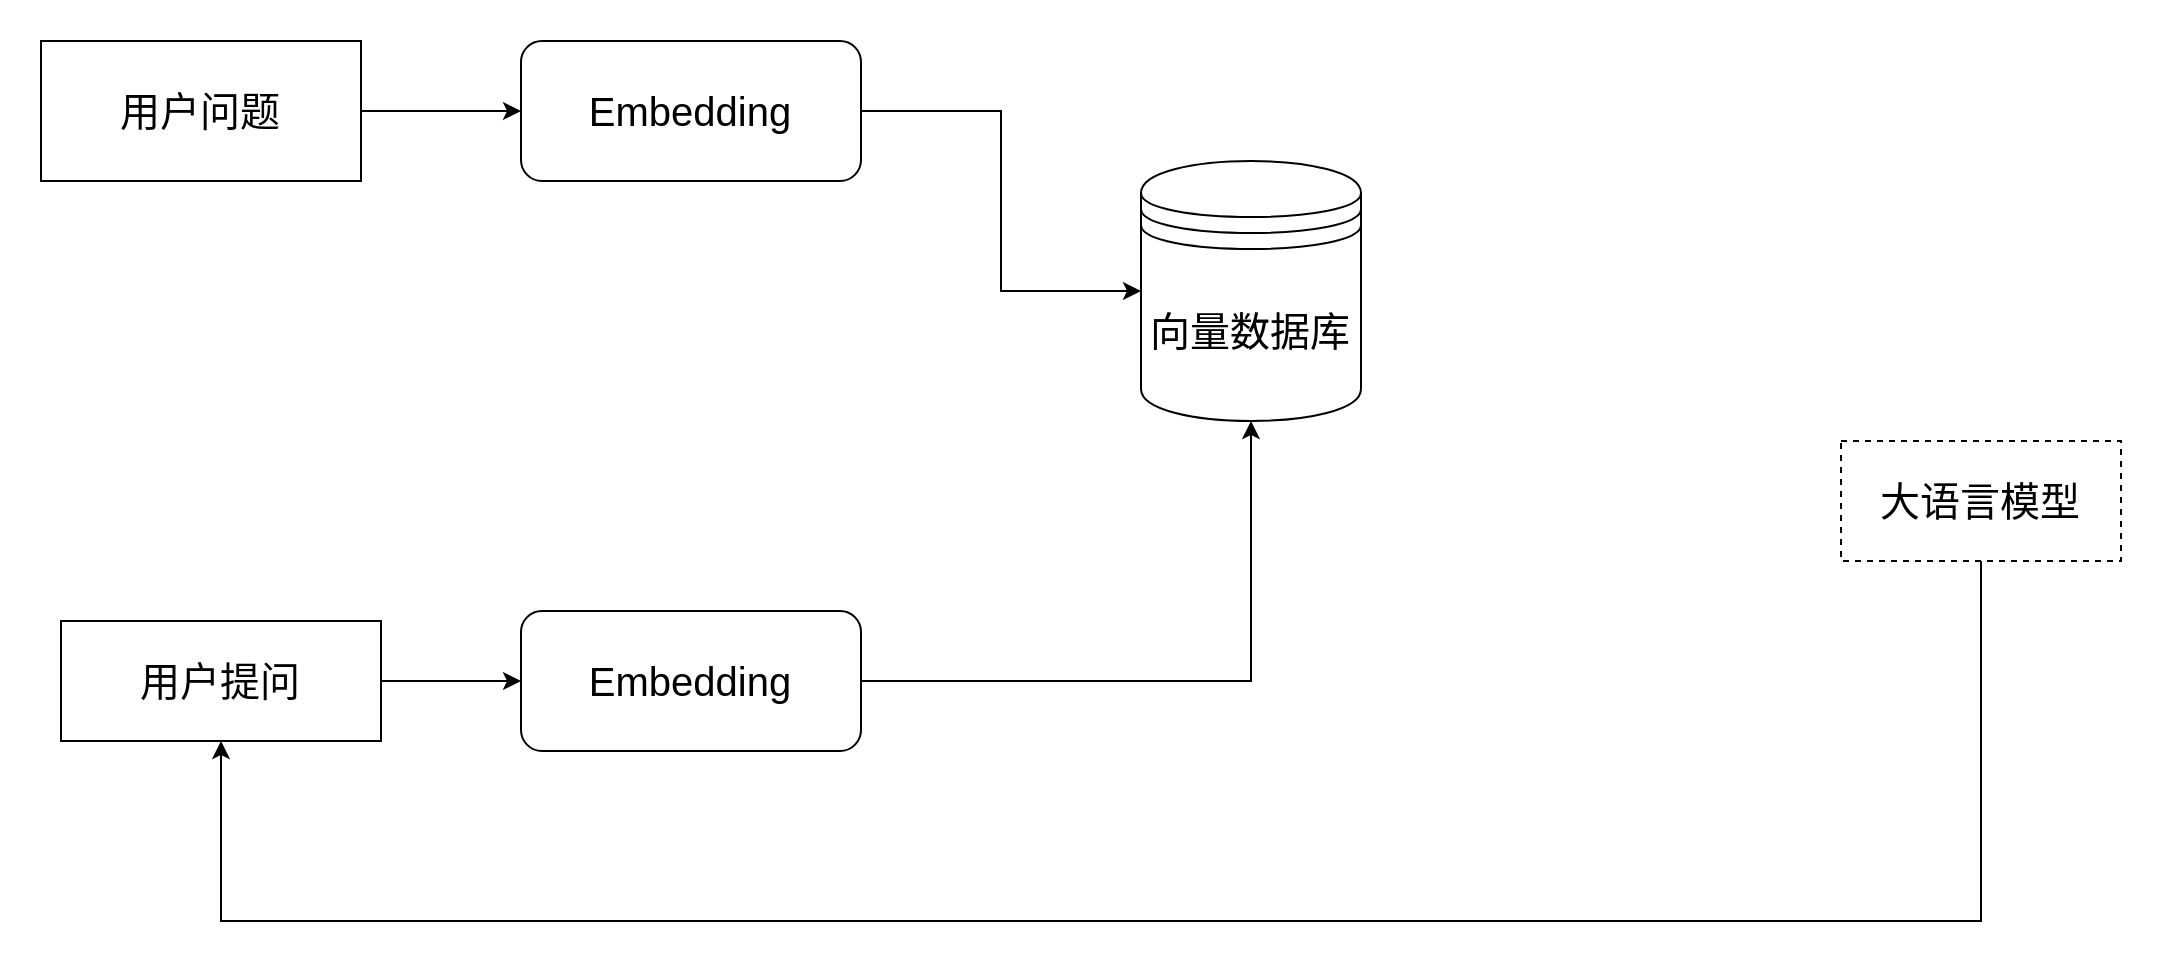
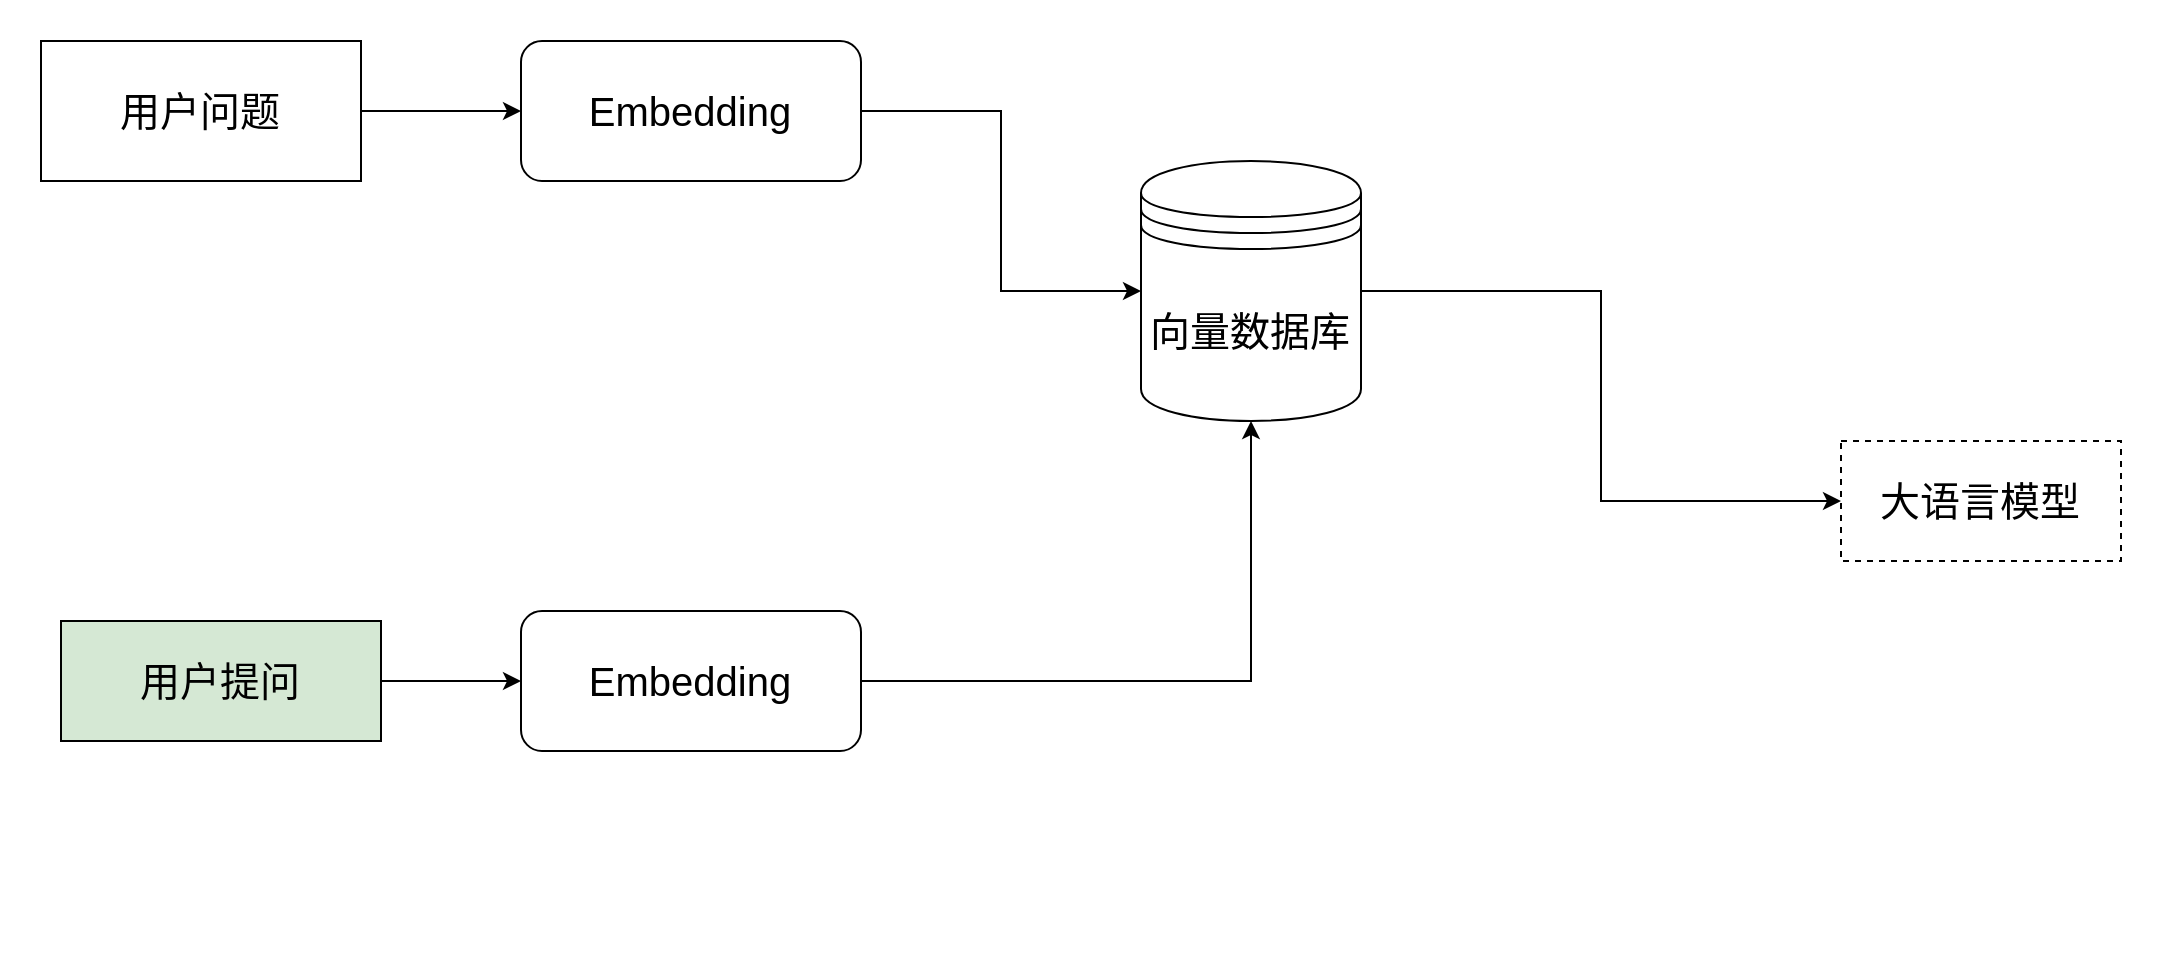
edge "向量数据库" -> "大语言模型": added
node "用户提问": fillcolor #ffffff -> #d5e8d4
edge "大语言模型" -> "用户提问": removed
